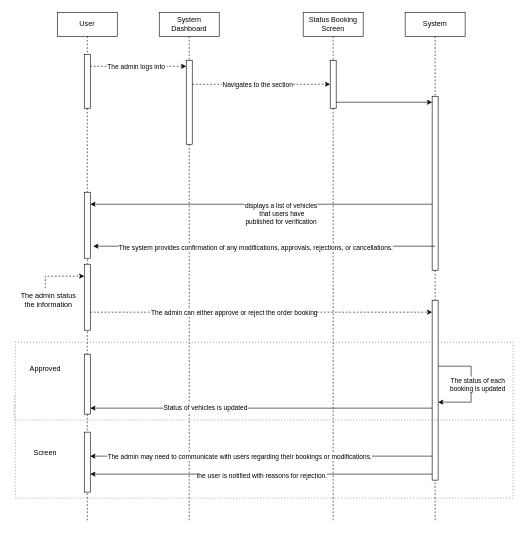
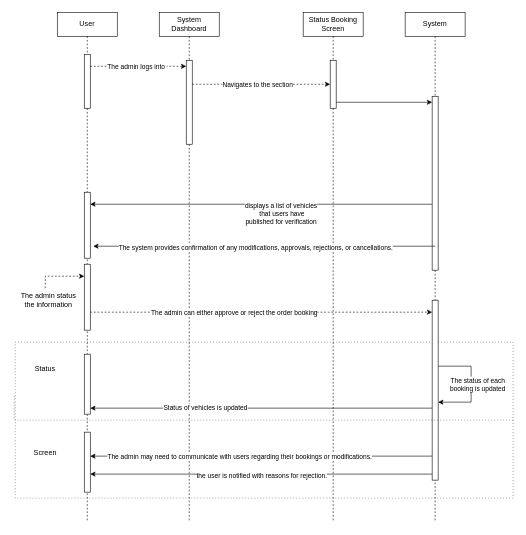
node "Approved": label "Approved" -> "Status"
